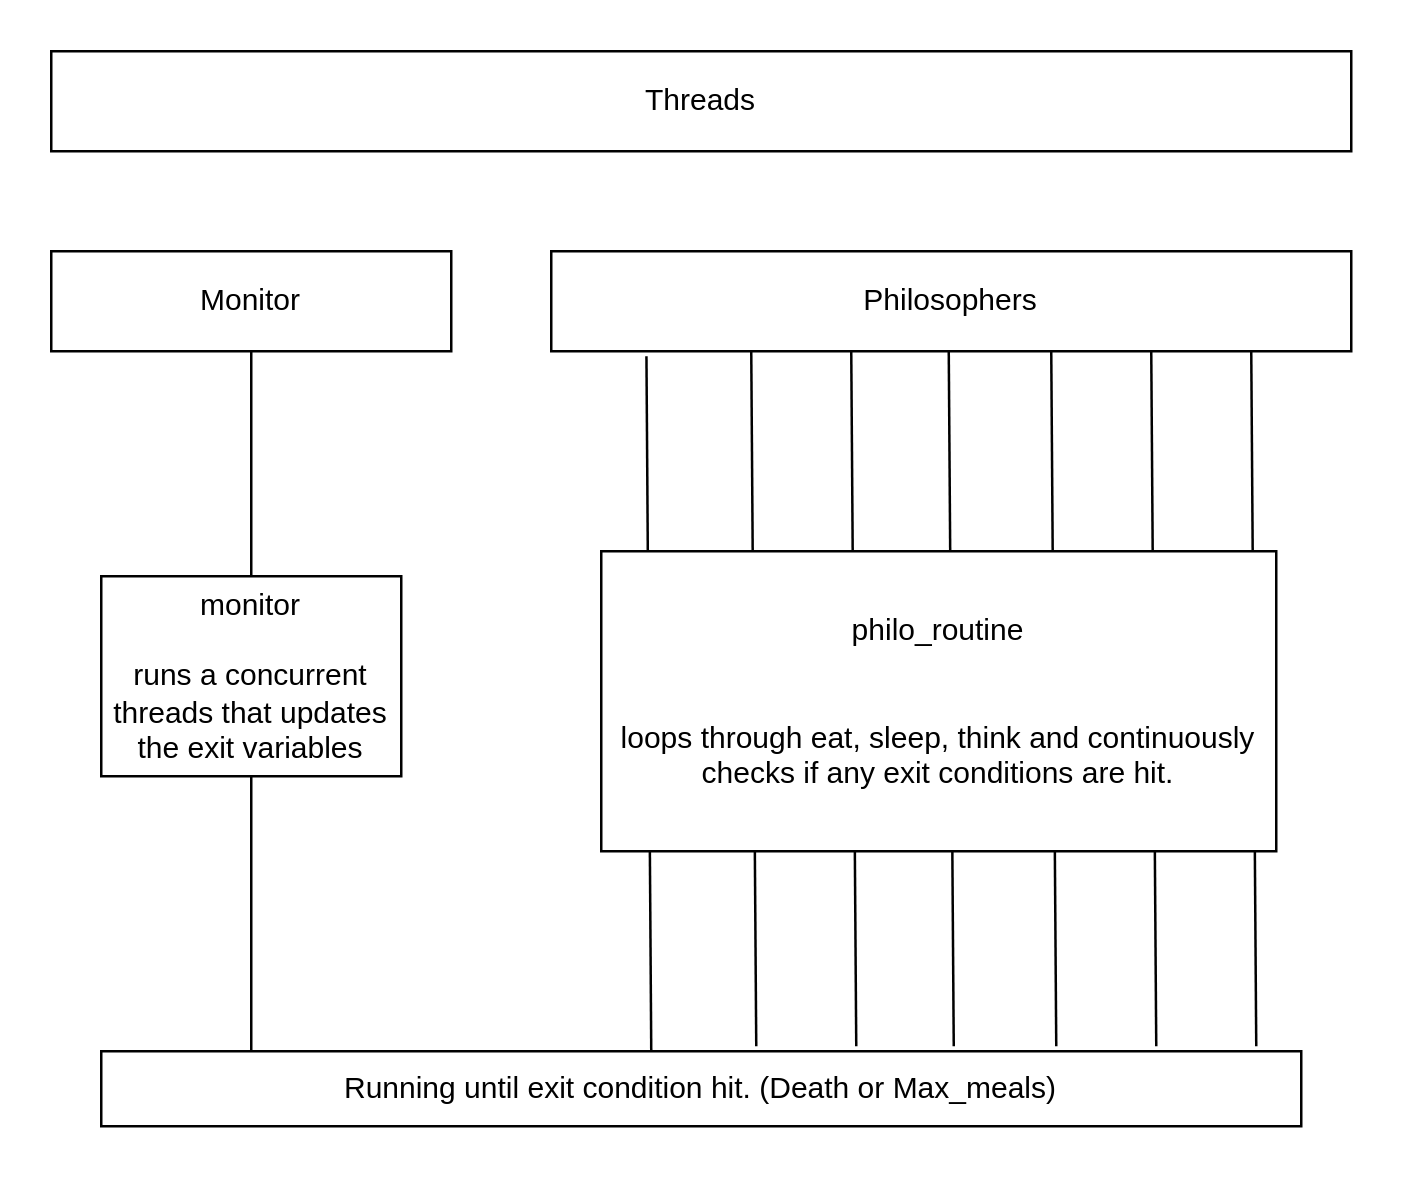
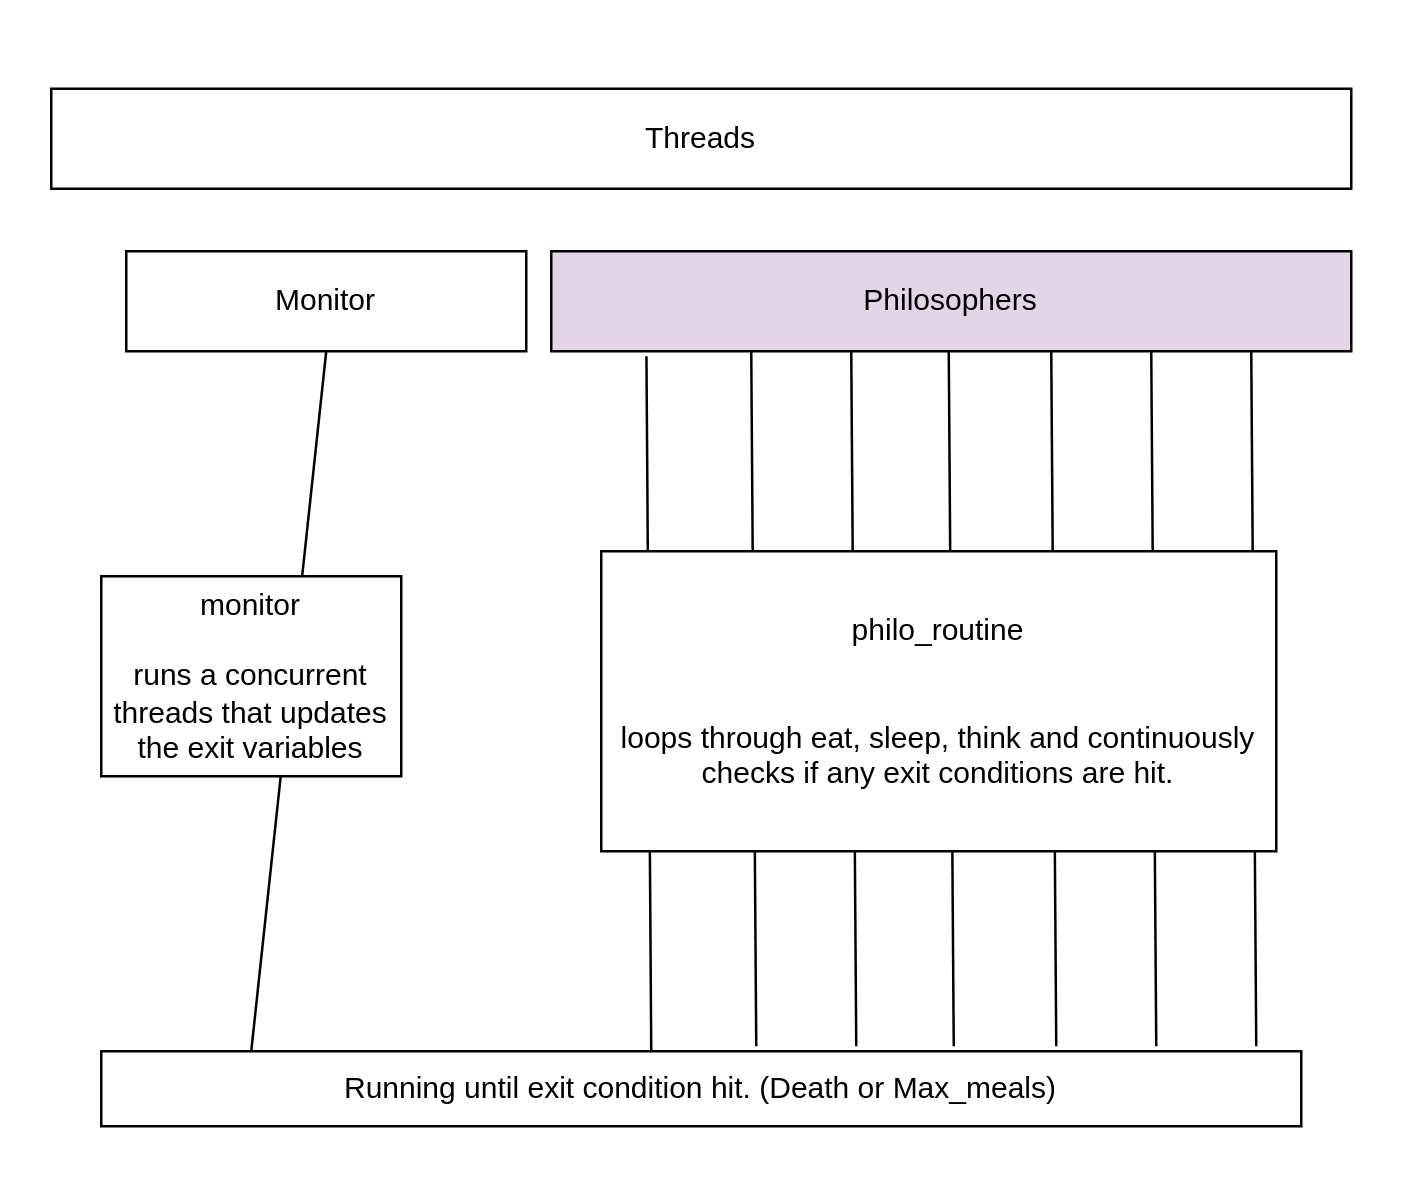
node "Threads": moved (701, 101) -> (701, 139)
node "Monitor": moved (251, 301) -> (326, 301)
node "Philosophers": fillcolor #ffffff -> #e1d5e7
